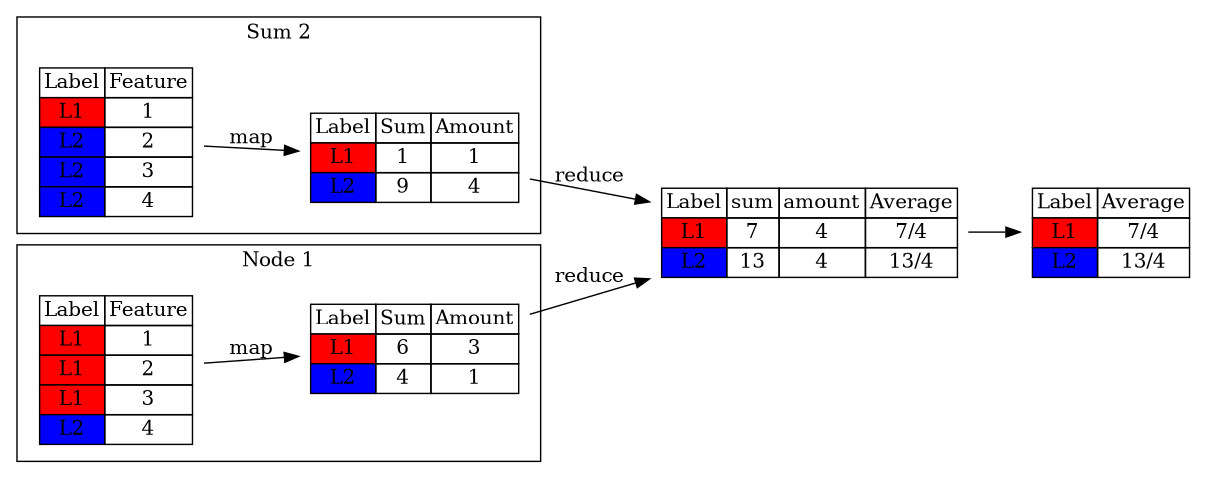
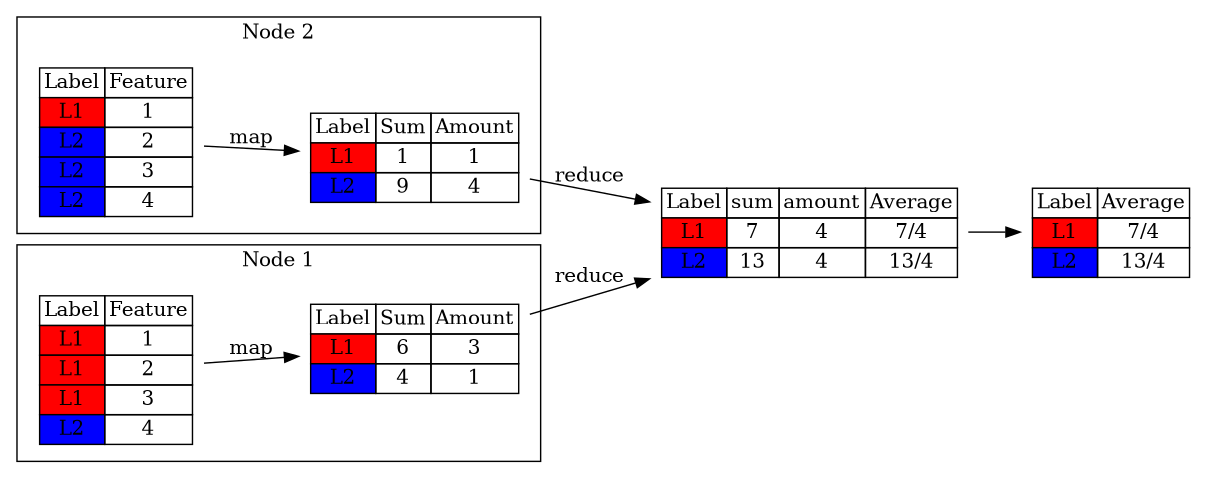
cluster "Sum 2": label "Sum 2" -> "Node 2"
